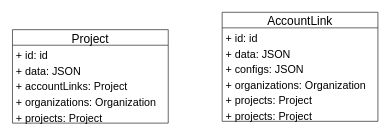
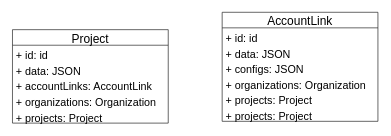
node "+ accountLinks: Project": label "+ accountLinks: Project" -> "+ accountLinks: AccountLink"
